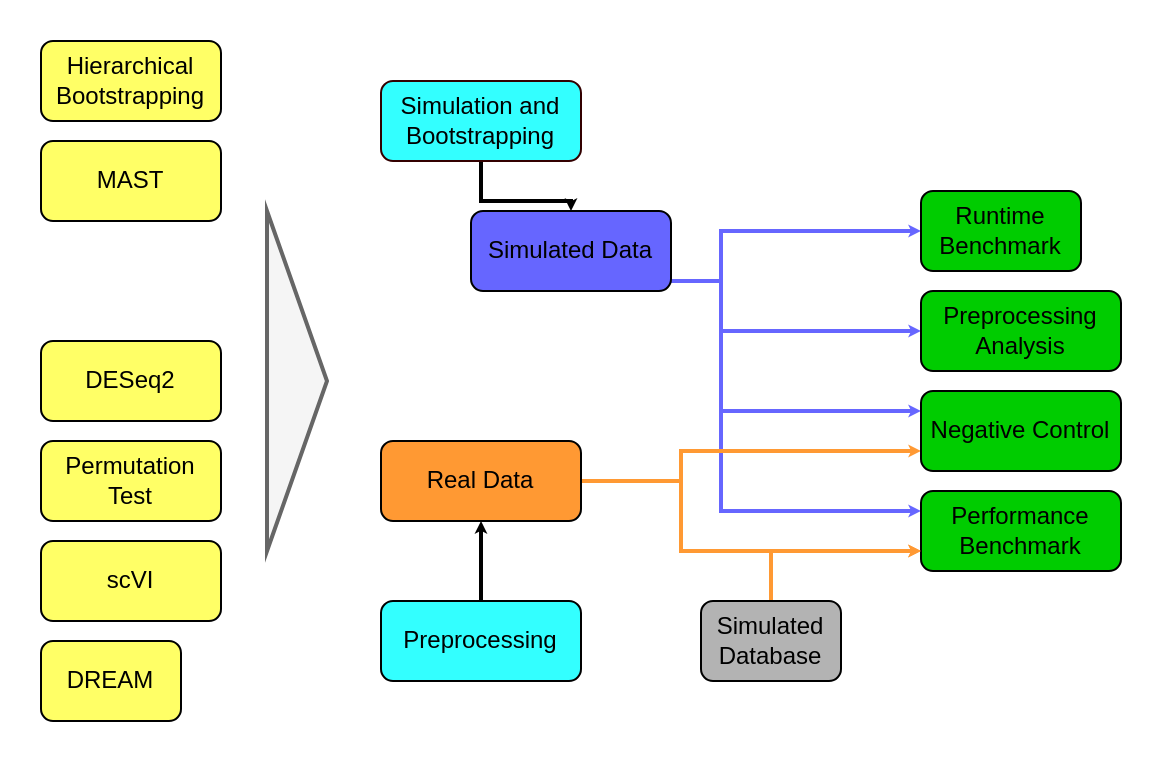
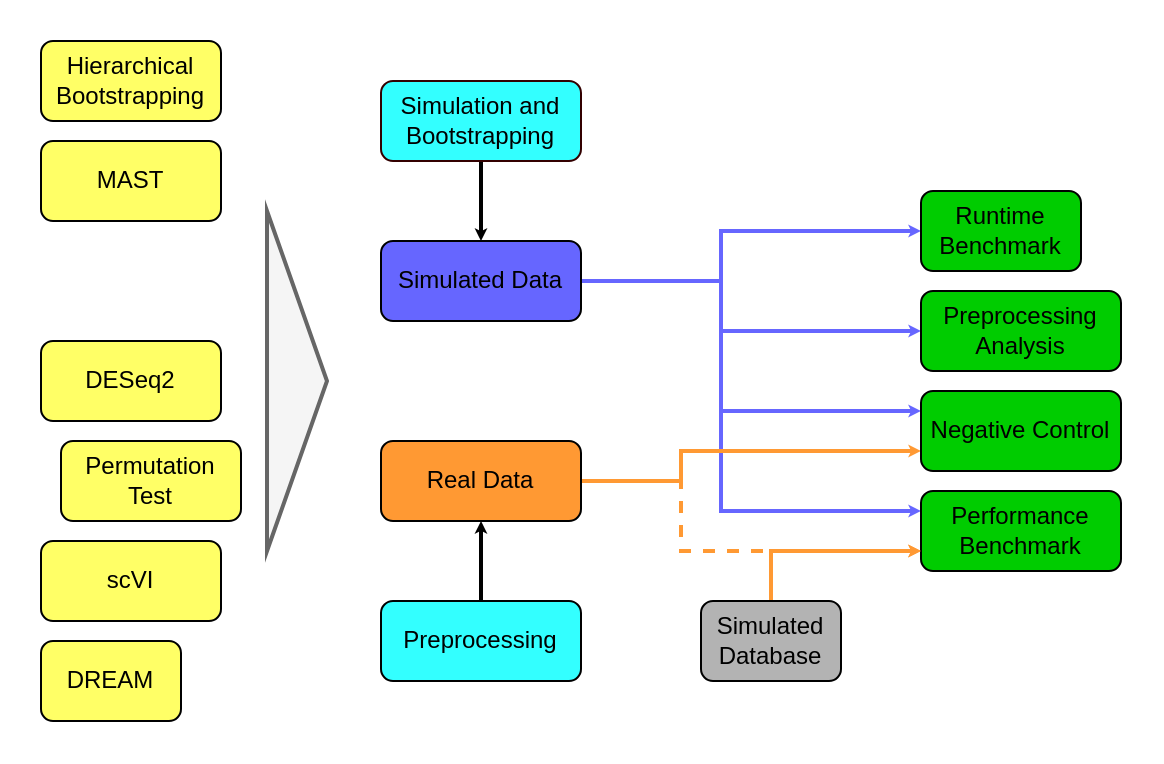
node "Simulated Data": moved (571, 251) -> (481, 281)
node "Permutation Test": moved (131, 481) -> (151, 481)
edge "Real Data" -> "Performance Benchmark": style solid -> dashed
